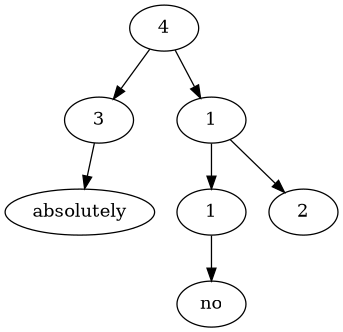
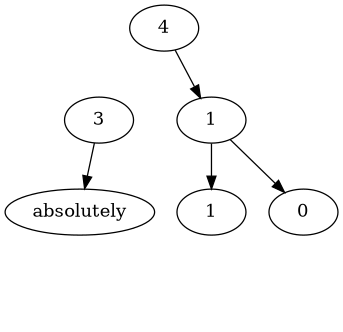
edge "4" -> "3": removed
node "2": label "2" -> "0"
node "no": removed
